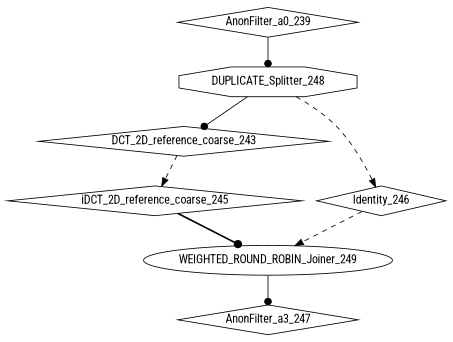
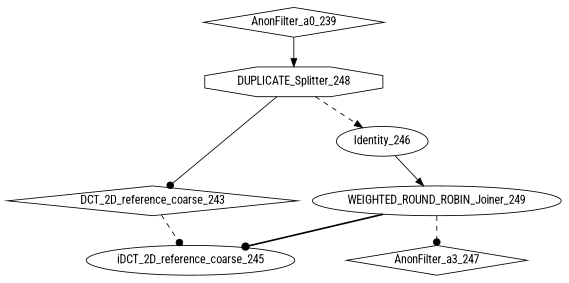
edge "AnonFilter_a0_239" -> "DUPLICATE_Splitter_248": arrowhead dot -> normal
edge "DCT_2D_reference_coarse_243" -> "iDCT_2D_reference_coarse_245": arrowhead normal -> dot
node "iDCT_2D_reference_coarse_245": shape diamond -> ellipse
node "Identity_246": shape diamond -> ellipse
edge "Identity_246" -> "WEIGHTED_ROUND_ROBIN_Joiner_249": style dashed -> solid
edge "iDCT_2D_reference_coarse_245" -> "WEIGHTED_ROUND_ROBIN_Joiner_249": reversed
edge "WEIGHTED_ROUND_ROBIN_Joiner_249" -> "AnonFilter_a3_247": style solid -> dashed
